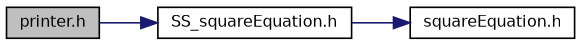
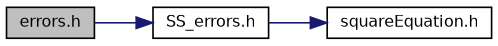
node "printer.h": label "printer.h" -> "errors.h"
node "SS_squareEquation.h": label "SS_squareEquation.h" -> "SS_errors.h"
